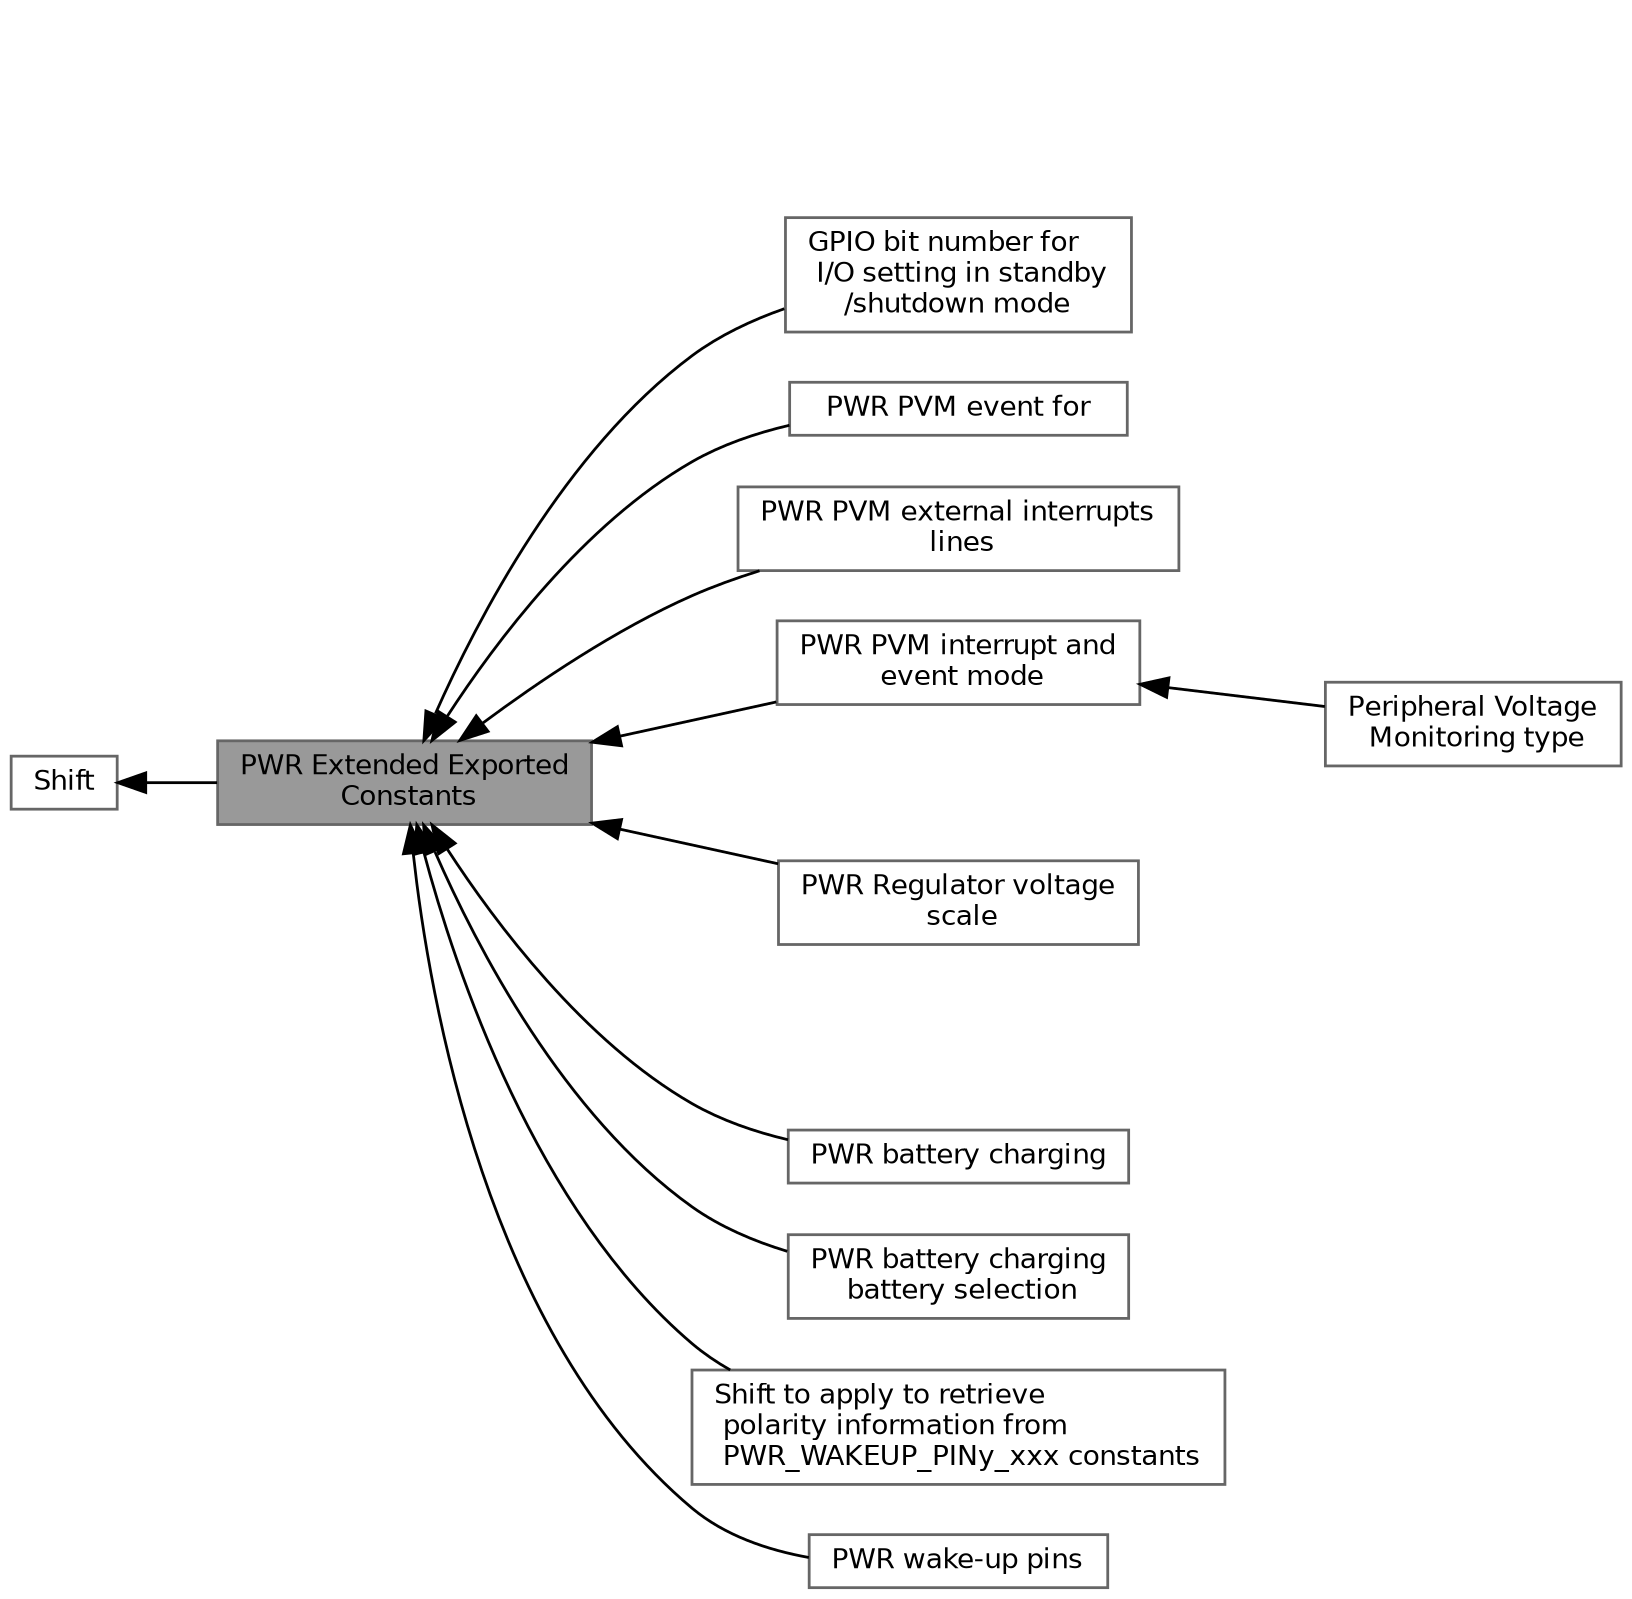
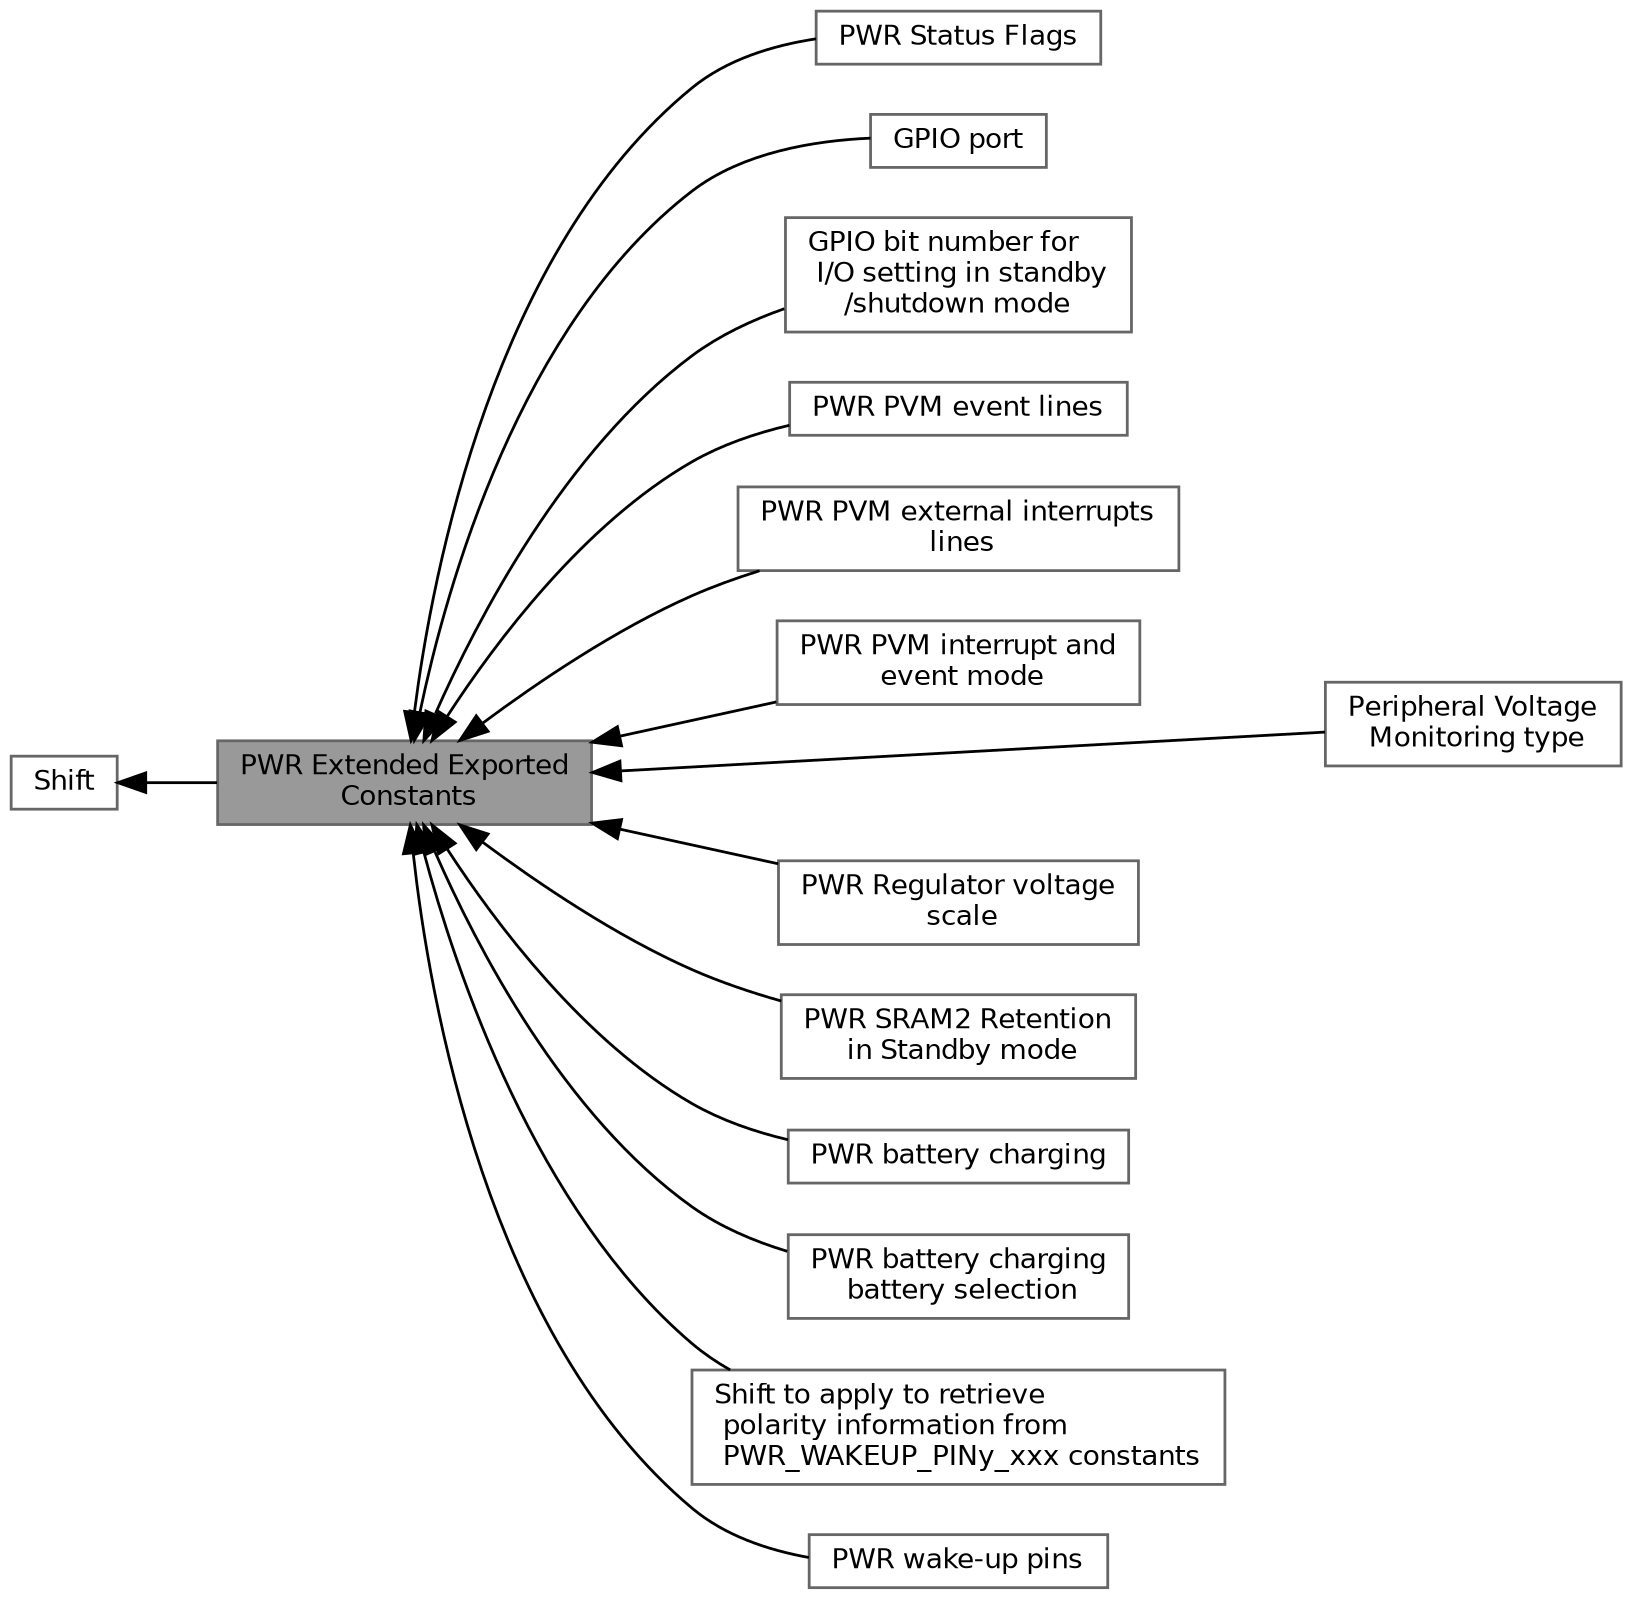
node "PWR Status Flags": added
node "GPIO port": added
node "PWR PVM event for": label "PWR PVM event for" -> "PWR PVM event lines"
edge "Peripheral Voltage Monitoring type" -> "PWR PVM interrupt and event mode": now "Peripheral Voltage Monitoring type" -> "PWR Extended Exported Constants"
node "PWR SRAM2 Retention in Standby mode": added
